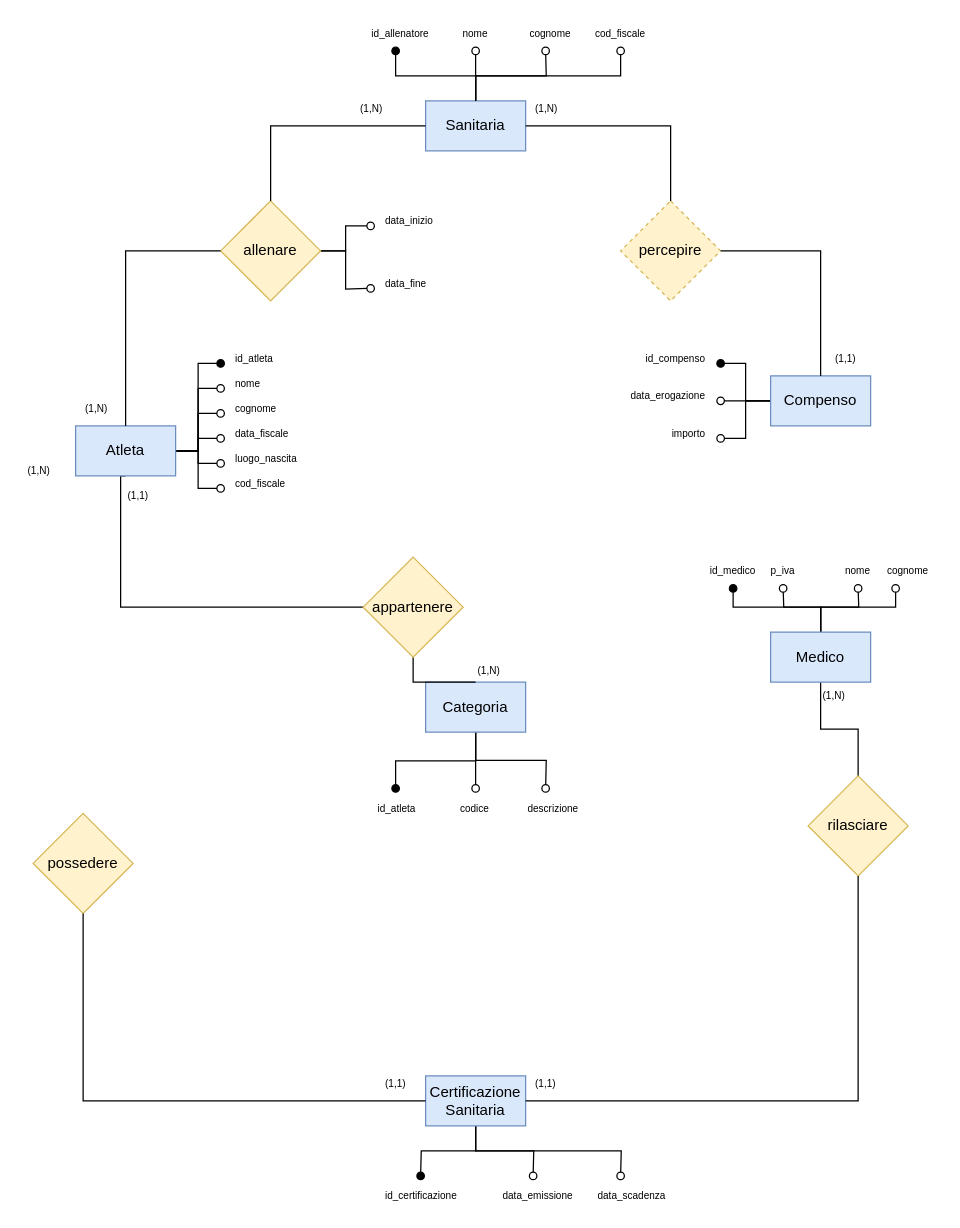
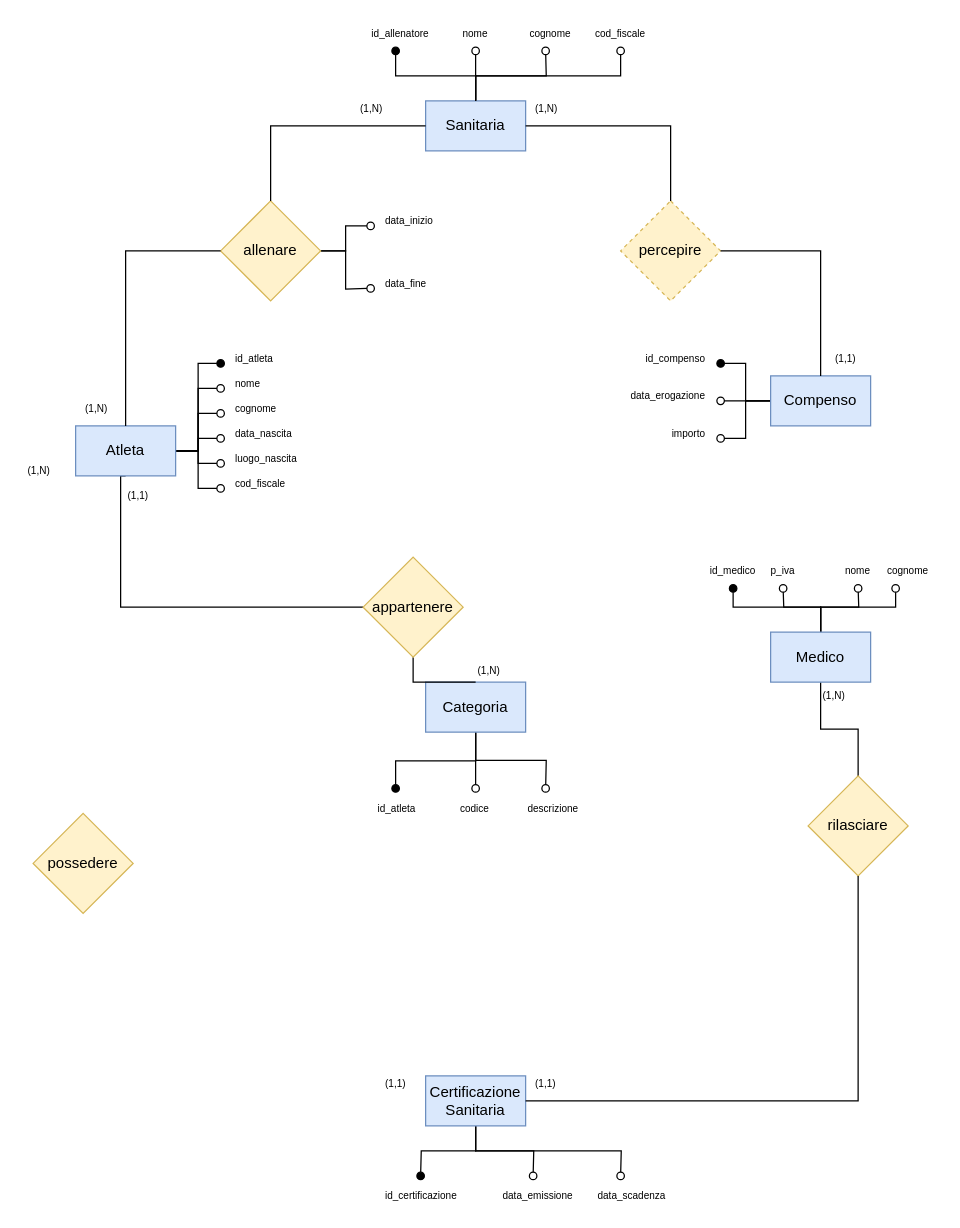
node "data_fiscale": label "data_fiscale" -> "data_nascita"
edge "possedere" -- "Certificazione Sanitaria": removed
